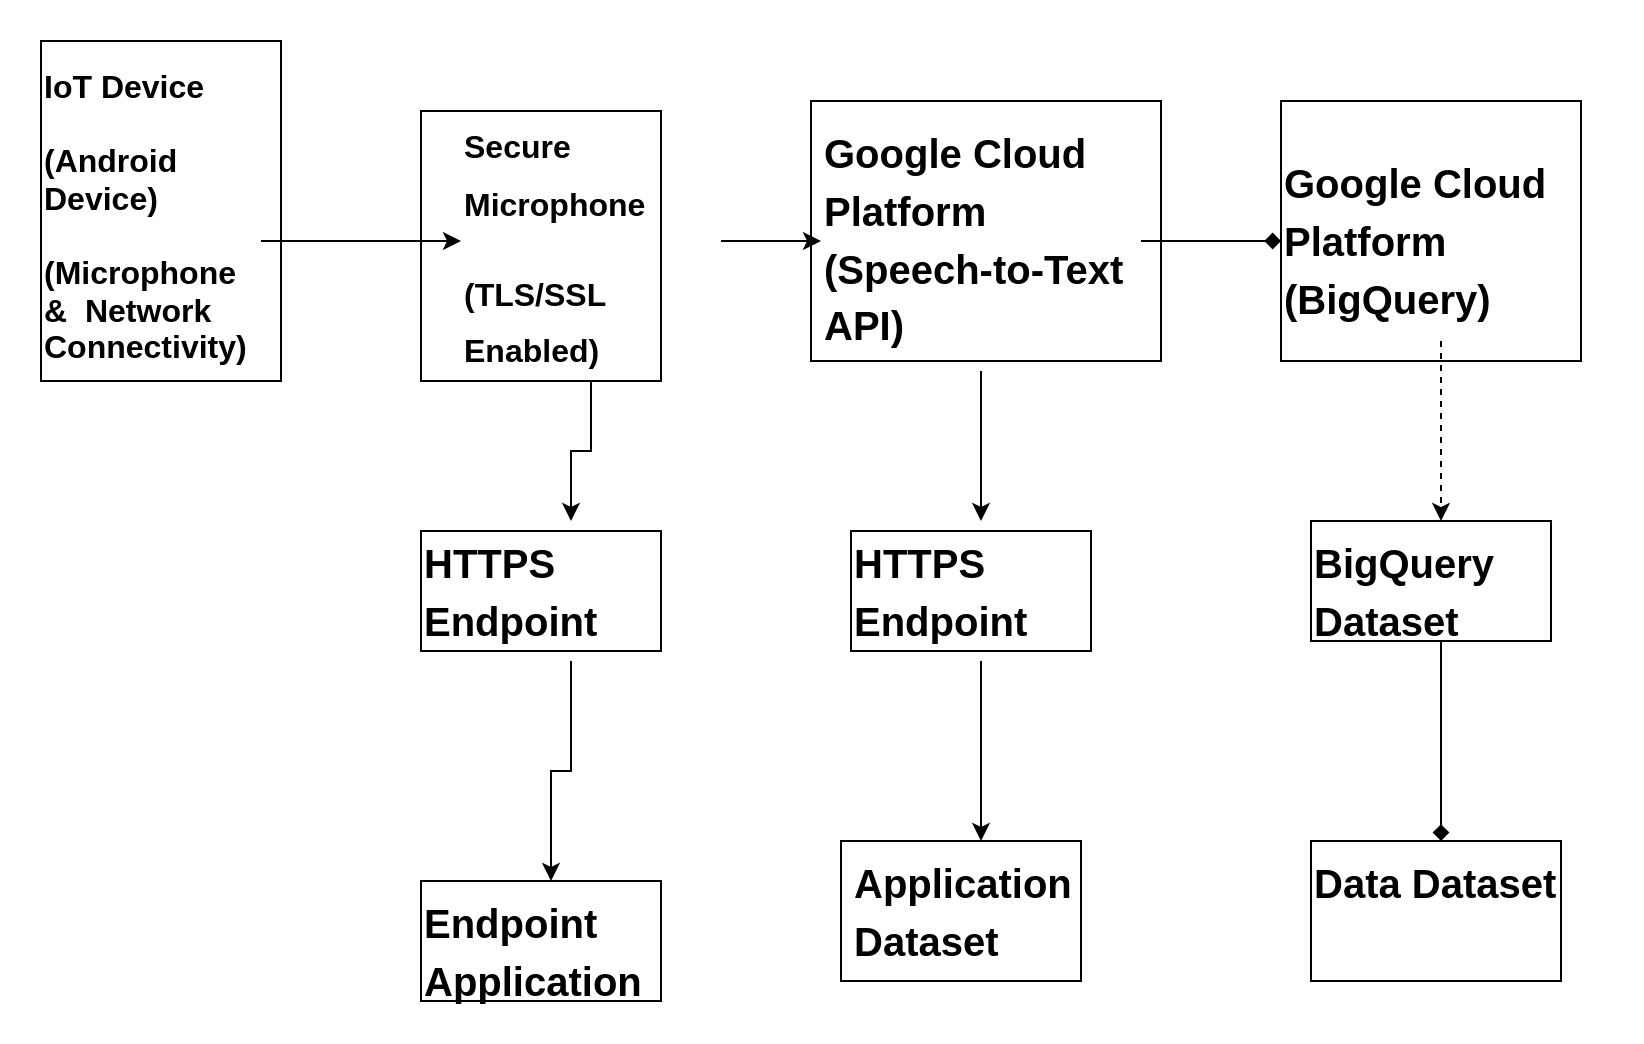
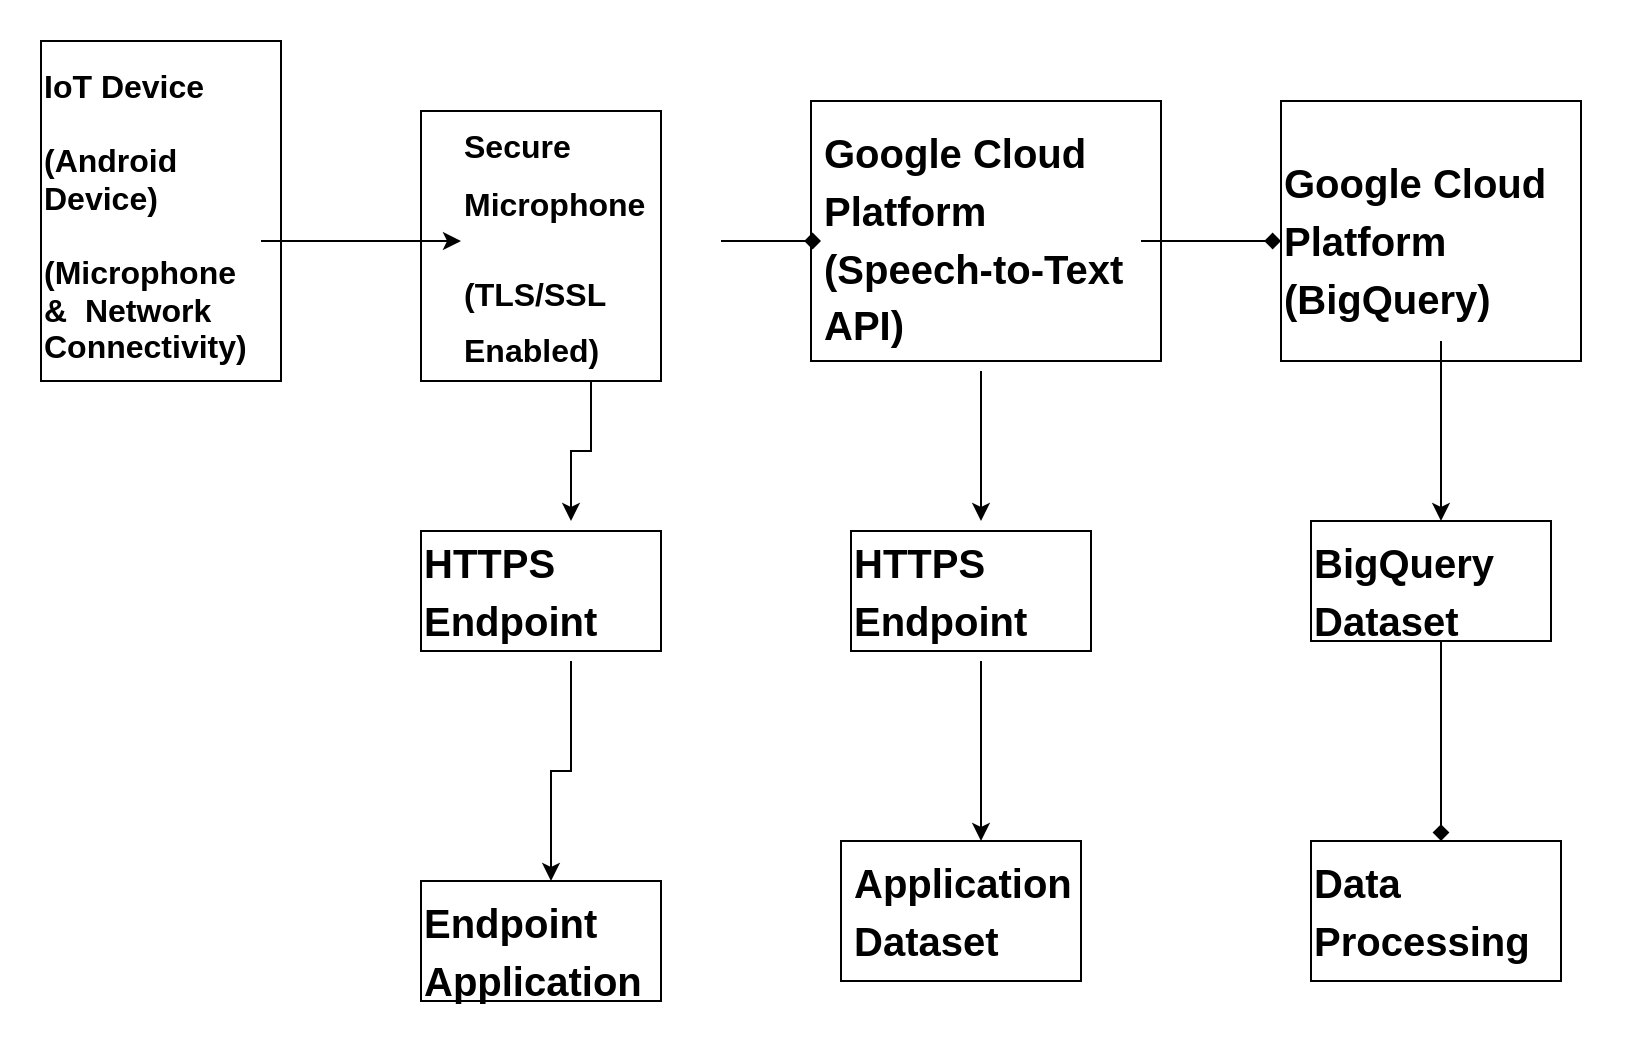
edge "Secure Microphone (TLS/SSL Enabled)" -> "Google Cloud Platform (Speech-to-Text API)": arrowhead classic -> diamond
edge "Google Cloud Platform (BigQuery)" -> "BigQuery Dataset": style dashed -> solid
node "Data Dataset": label "Data Dataset" -> "Data Processing"
